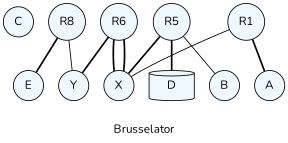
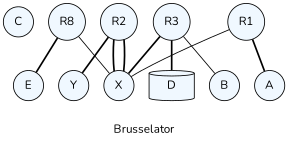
node "R6": label "R6" -> "R2"
node "R5": label "R5" -> "R3"
edge "R8" -- "Y": now "R8" -- "X"
